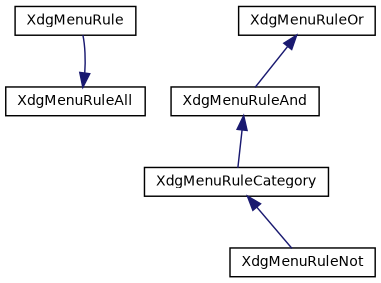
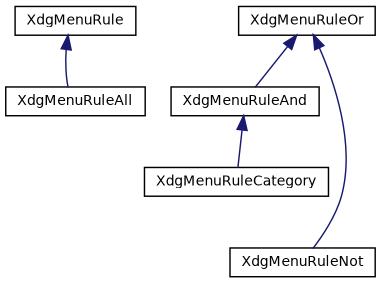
edge "XdgMenuRule" -> "XdgMenuRuleAll": reversed
edge "XdgMenuRuleNot" -> "XdgMenuRuleCategory": now "XdgMenuRuleNot" -> "XdgMenuRuleOr"
